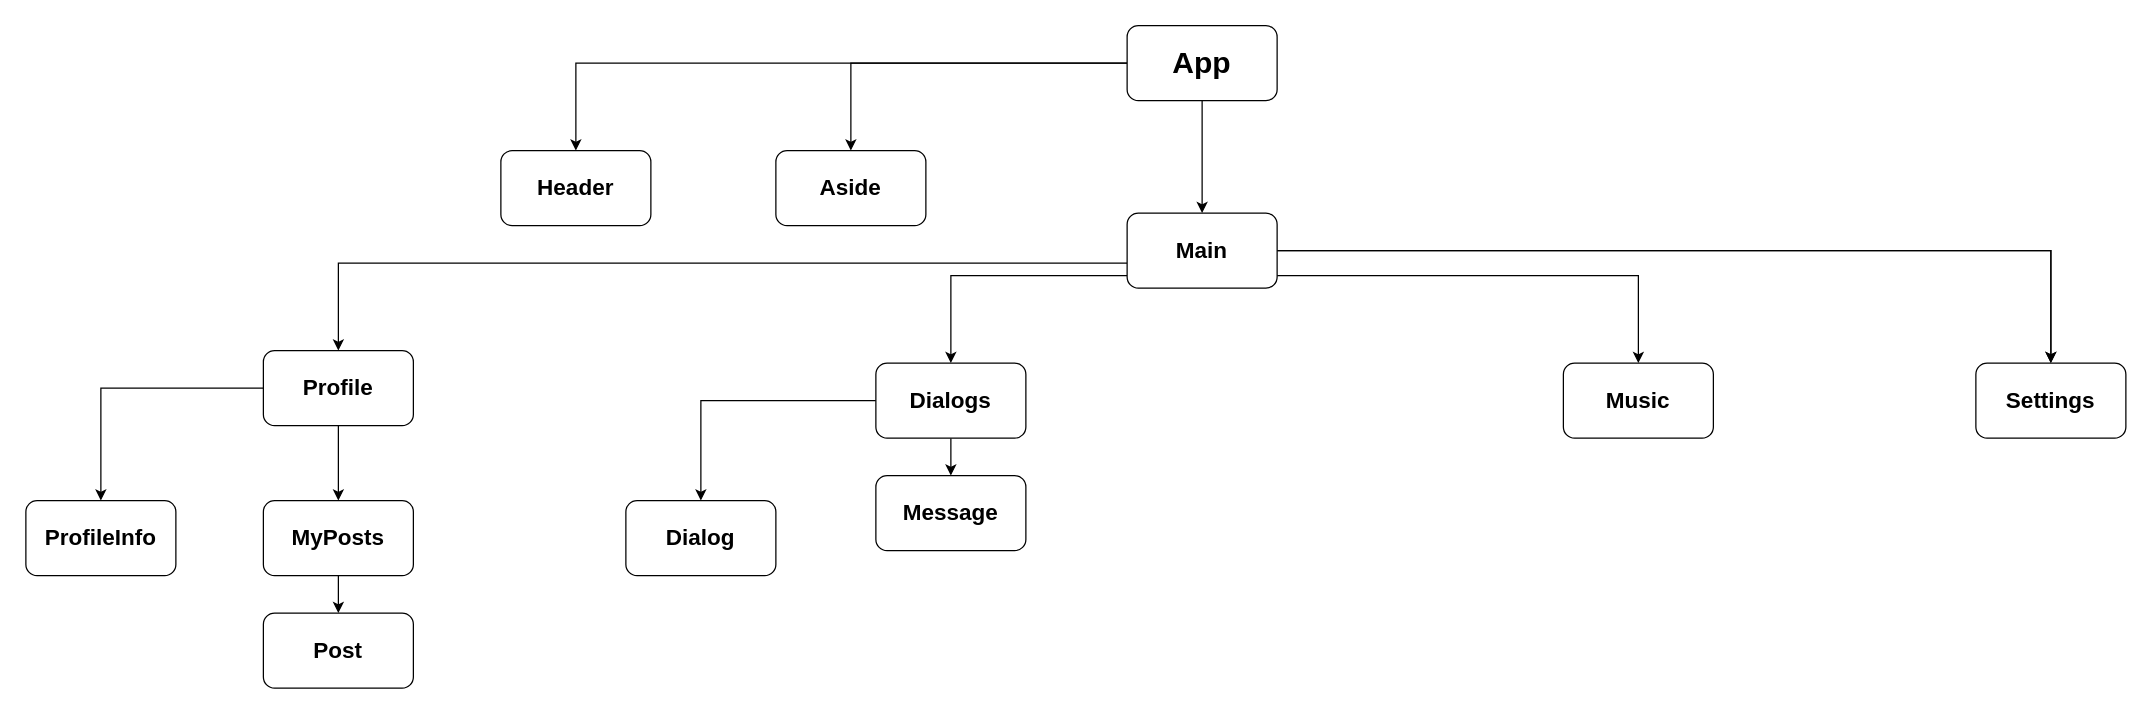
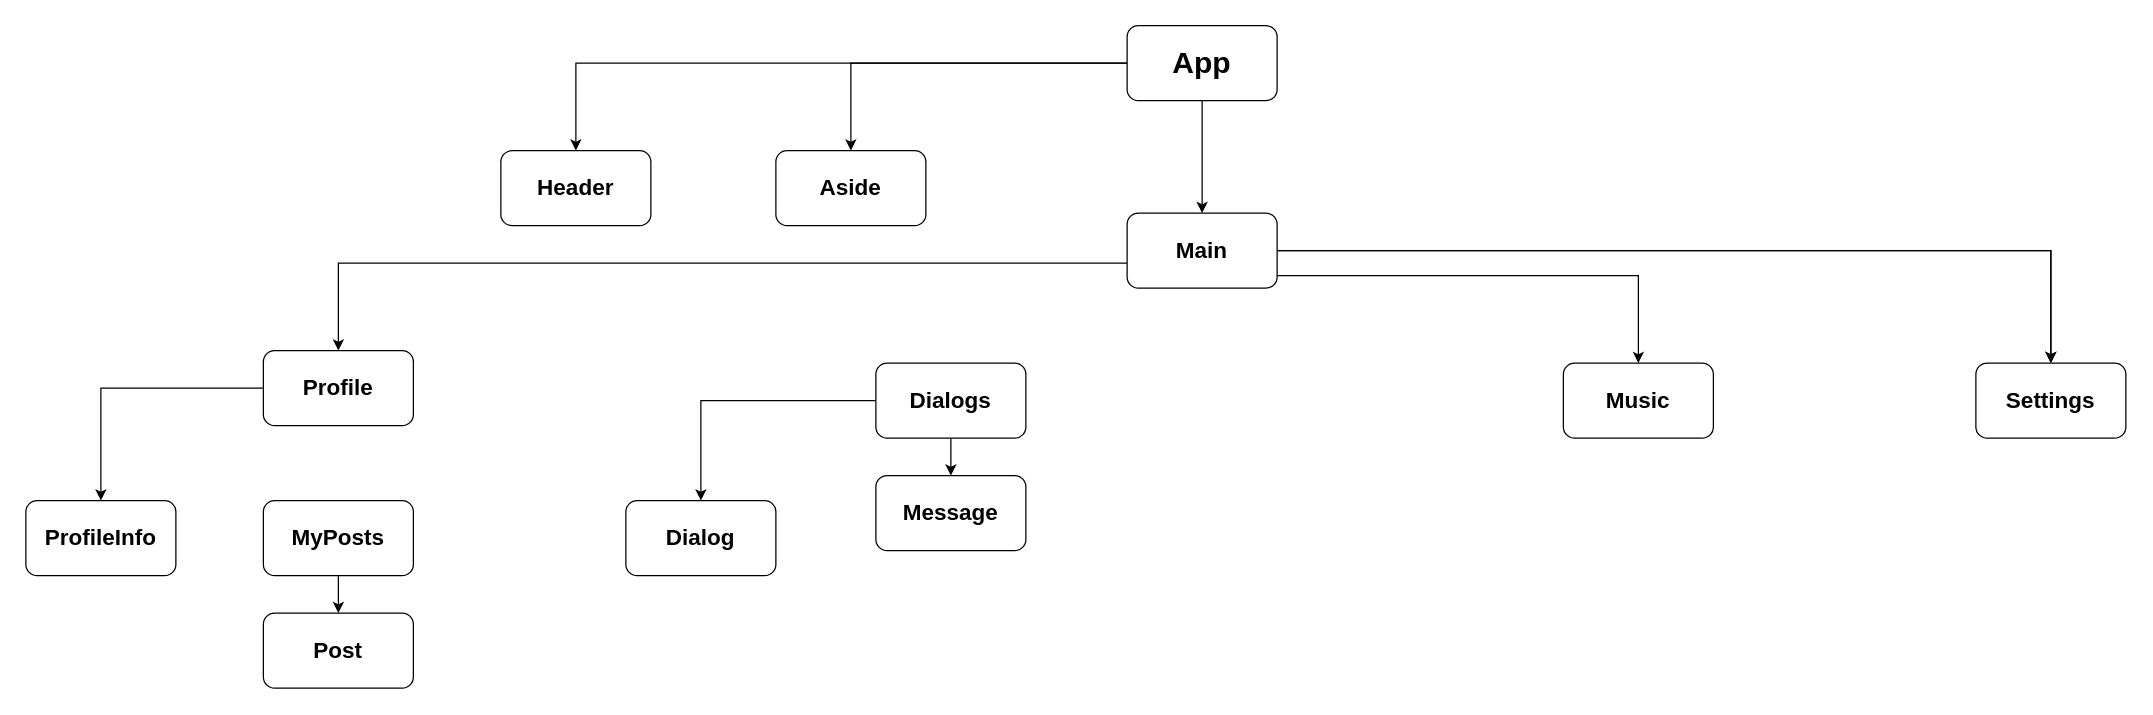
edge "Main" -> "Dialogs": removed
edge "Profile" -> "MyPosts": removed
